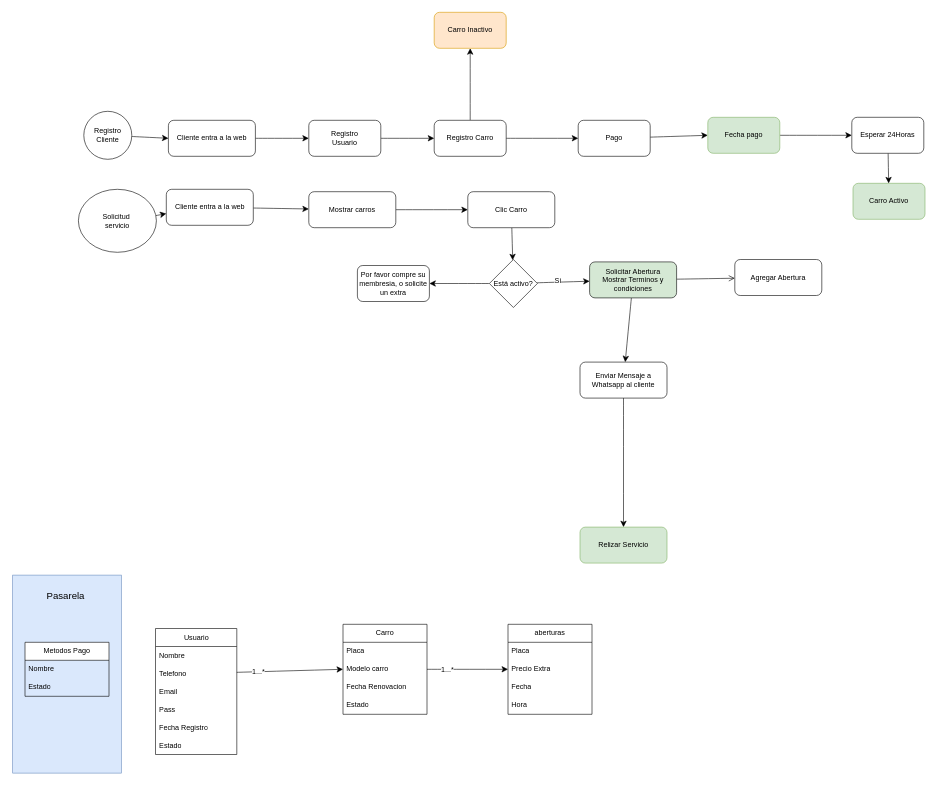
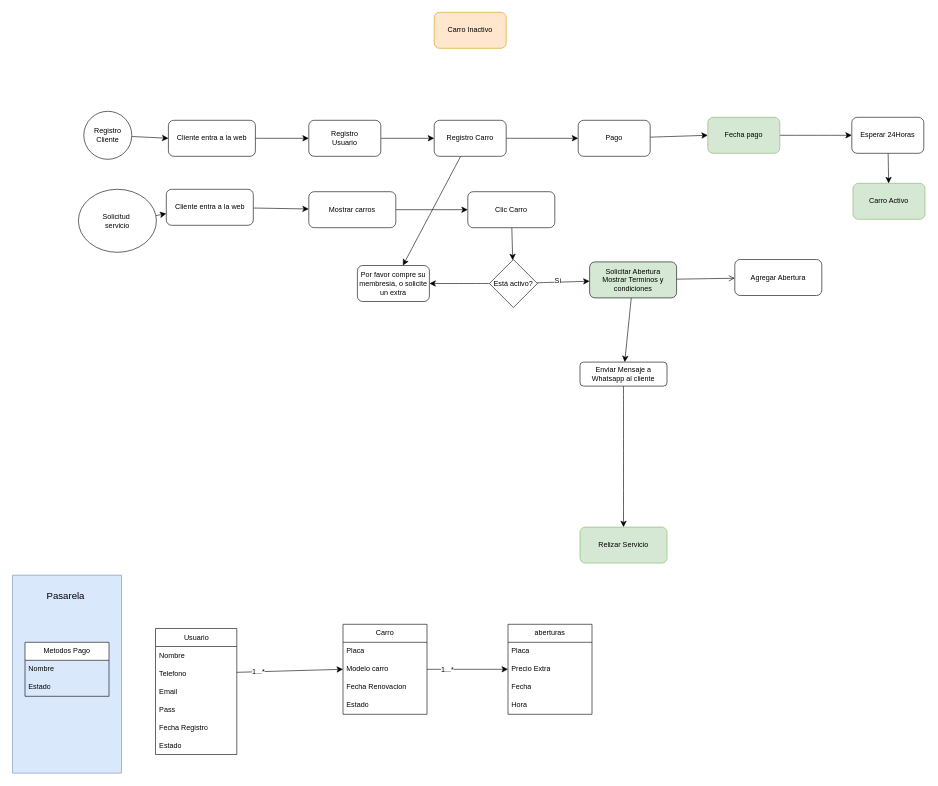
edge "Registro Carro" -> "Carro Inactivo": now "Registro Carro" -> "Por favor compre su membresia, o solicite un extra"
node "Enviar Mensaje a Whatsapp al cliente": size 87x36 -> 87x24
